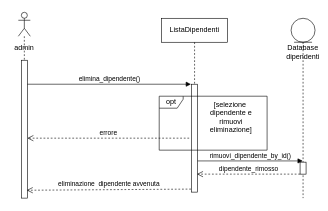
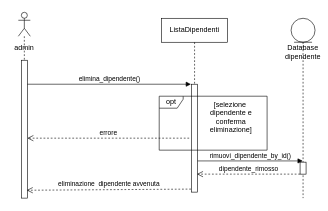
node "Database dipendenti": label "Database dipendenti" -> "Database dipendente"
node "[selezione dipendente e rimuovi eliminazione]": label "[selezione dipendente e rimuovi eliminazione]" -> "[selezione dipendente e conferma eliminazione]"
